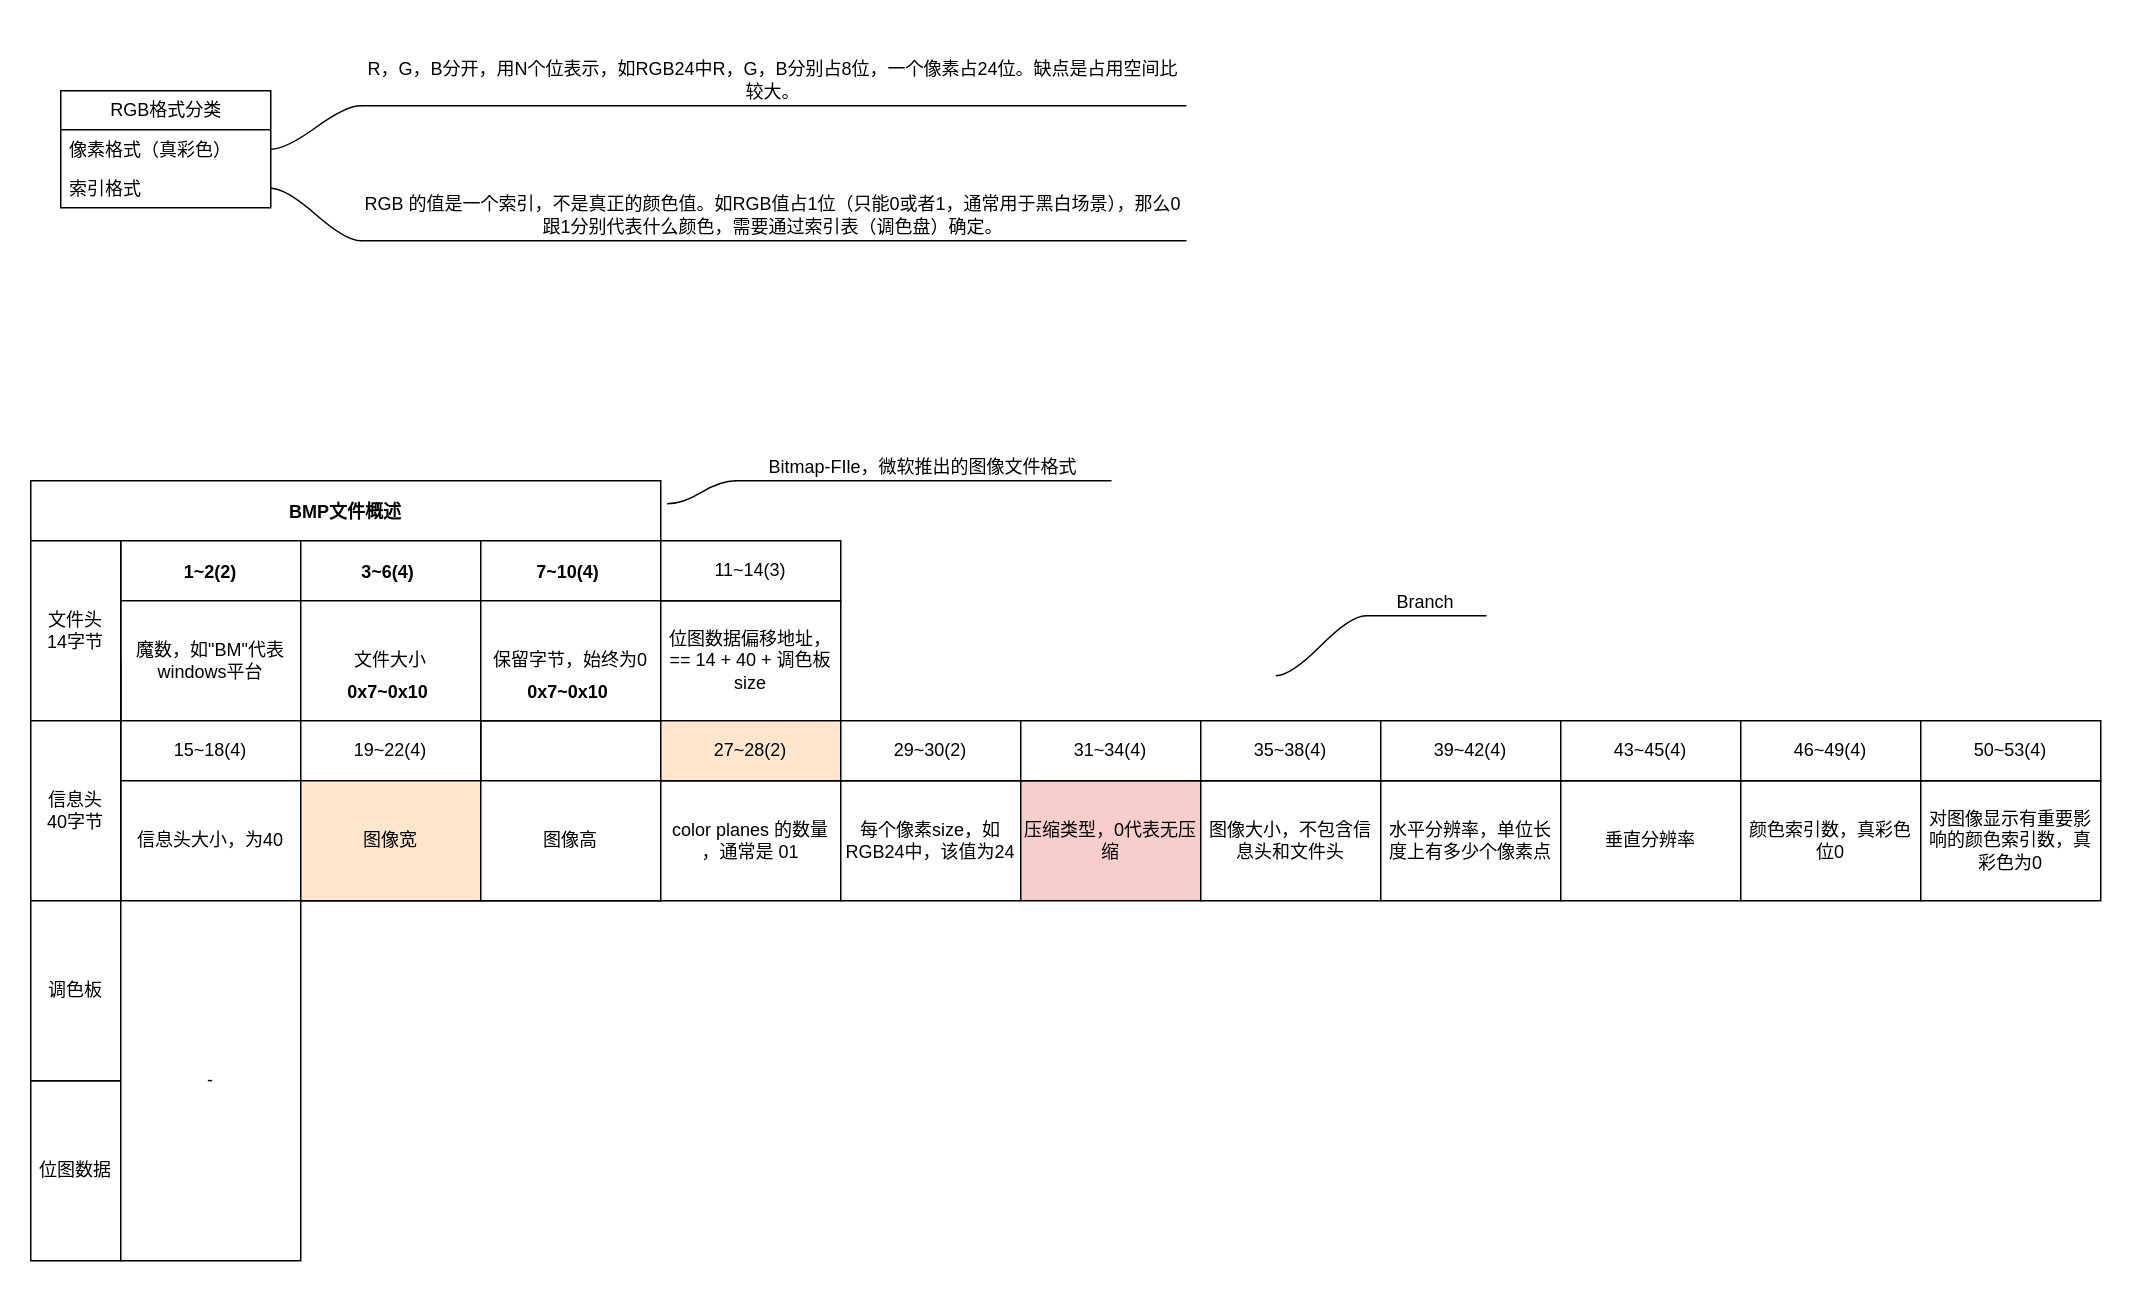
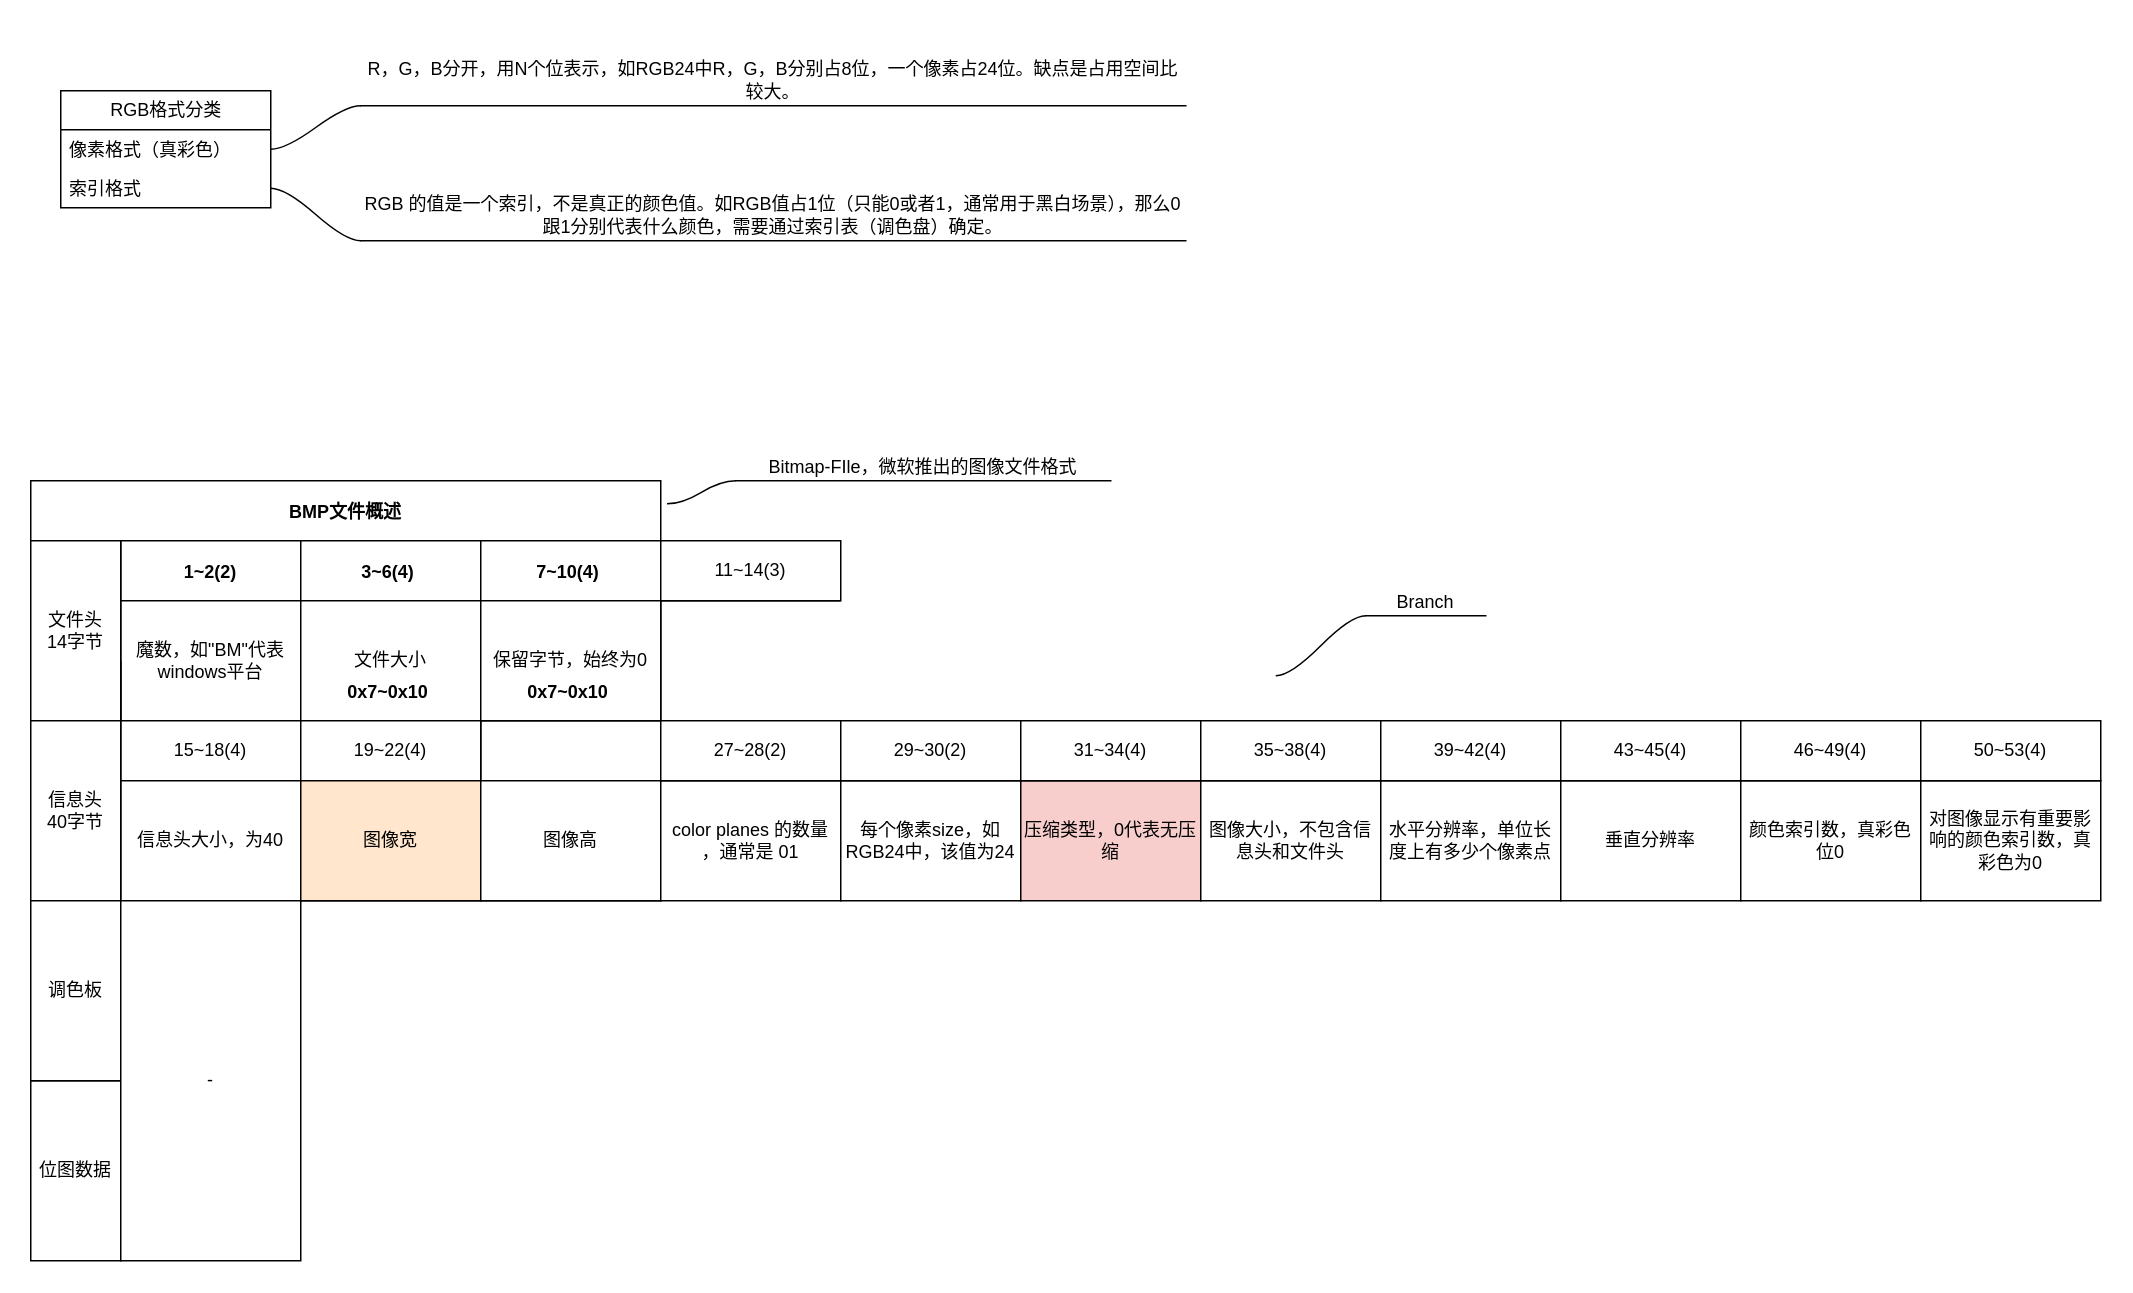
node "位图数据偏移地址，== 14 + 40 + 调色板size": removed
node "27~28(2)": fillcolor #ffe6cc -> #ffffff
